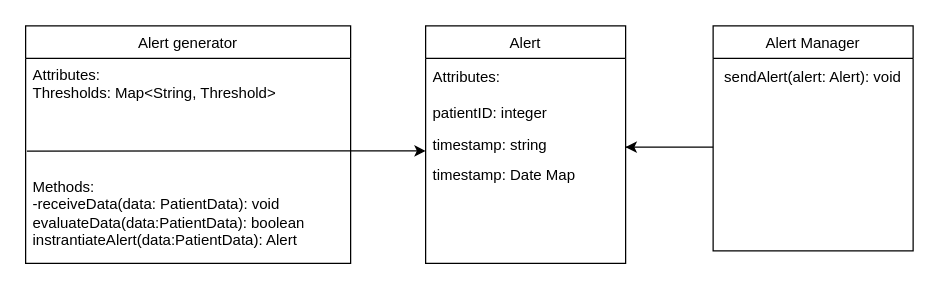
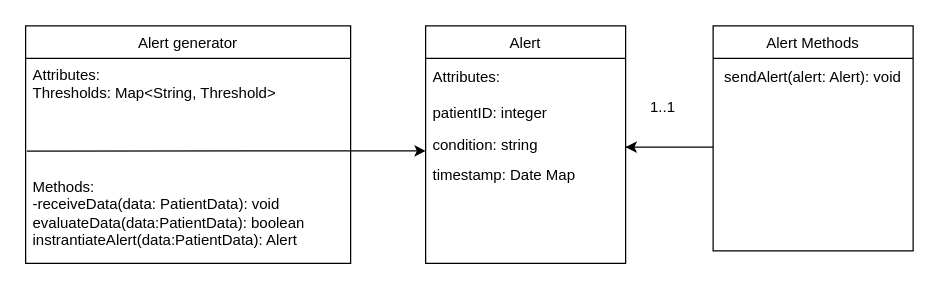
node "Alert Manager": label "Alert Manager" -> "Alert Methods"
node "1..1": added
node "timestamp: string": label "timestamp: string" -> "condition: string"
